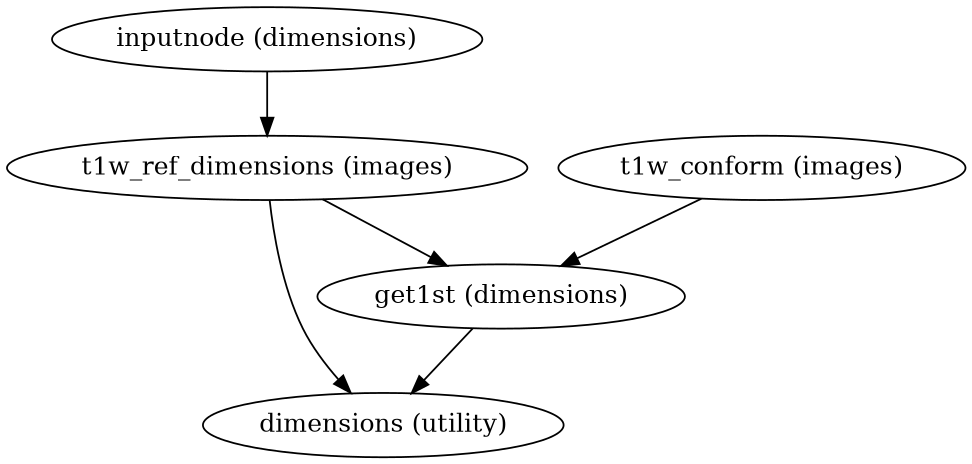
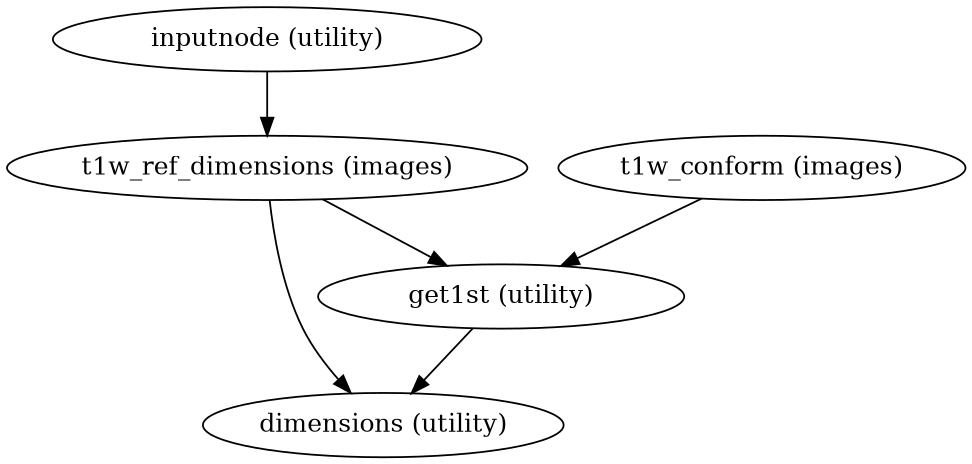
node "inputnode (dimensions)": label "inputnode (dimensions)" -> "inputnode (utility)"
node "get1st (dimensions)": label "get1st (dimensions)" -> "get1st (utility)"
